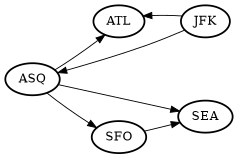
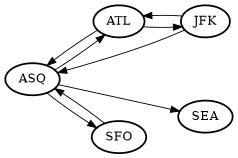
edge "ATL" -> "JFK": added
edge "ATL" -> "ASQ": added
edge "SFO" -> "SEA": now "SFO" -> "ASQ"
